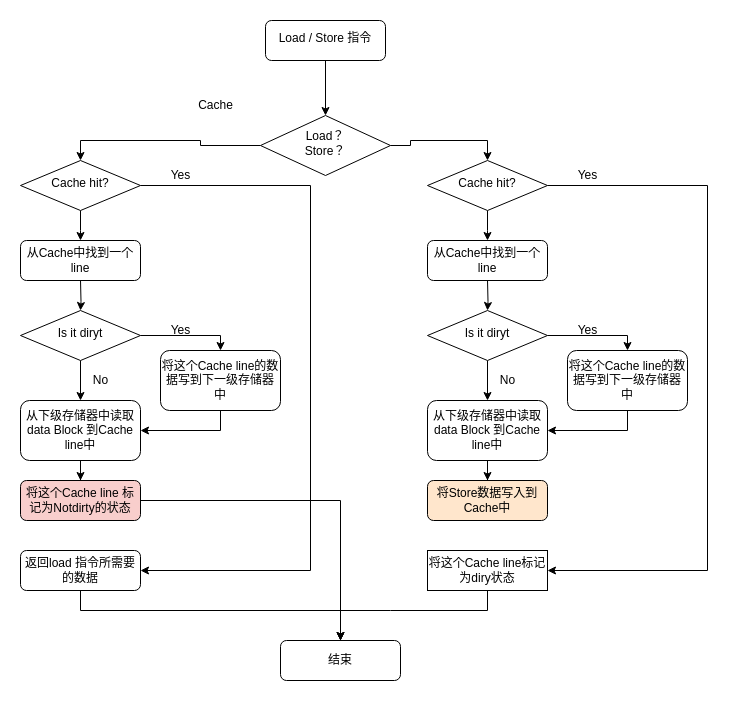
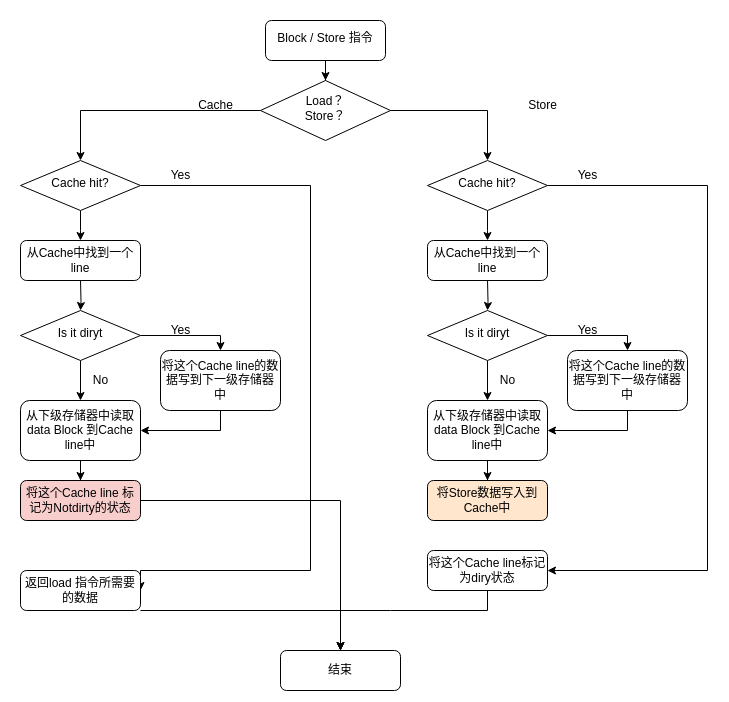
node "Load / Store 指令": label "Load / Store 指令" -> "Block / Store 指令"
node "Store": added
node "Load？ Store？": moved (326, 146) -> (326, 111)
node "返回load 指令所需要的数据": moved (81, 571) -> (81, 591)
node "将这个Cache line标记为diry状态": shape rectangle -> rounded rectangle
node "结束": moved (341, 661) -> (341, 671)
